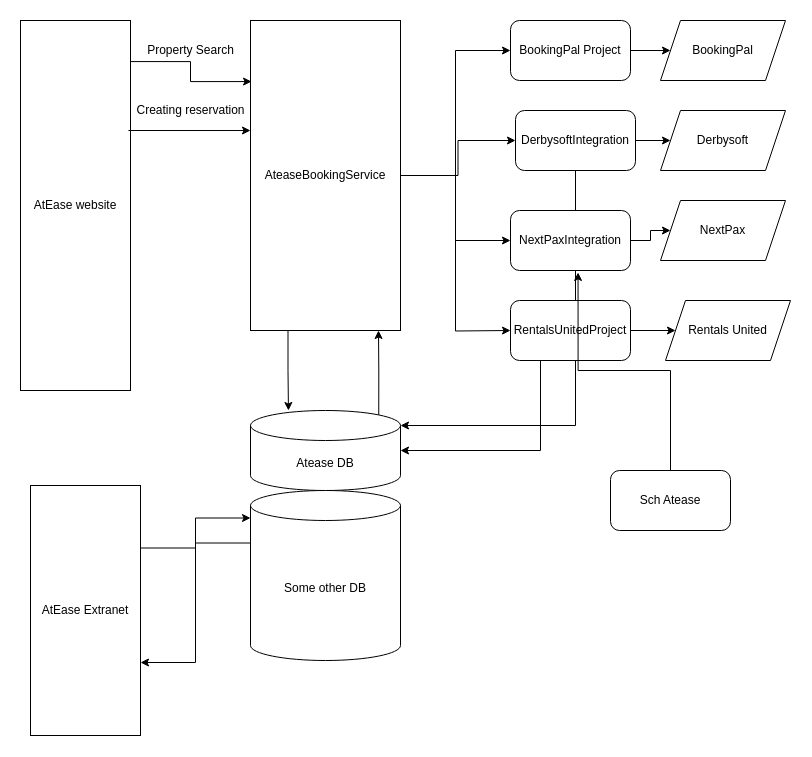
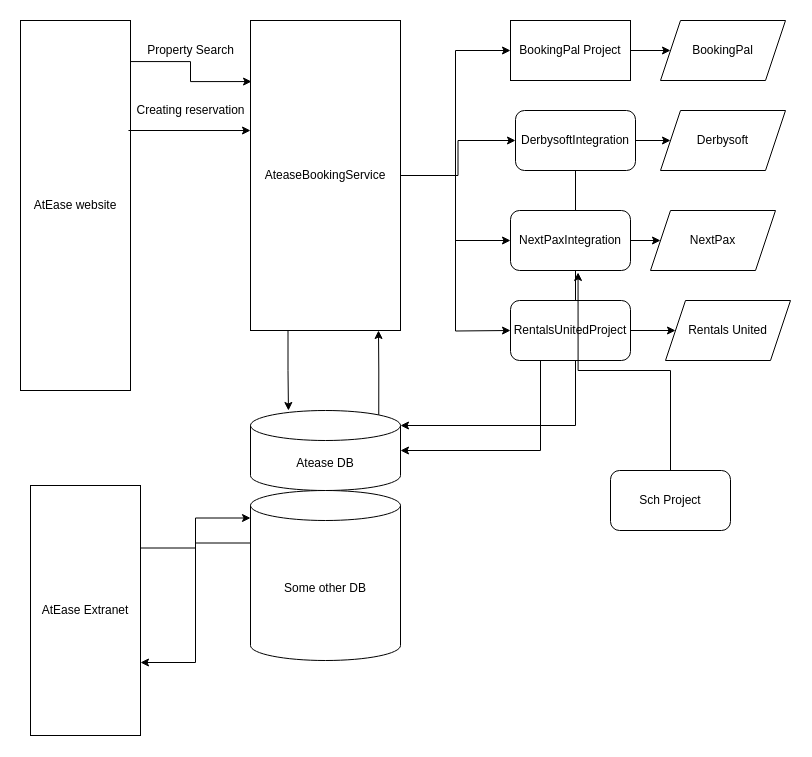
node "BookingPal Project": shape rounded rectangle -> rectangle
node "NextPax": moved (723, 231) -> (713, 241)
node "Sch Atease": label "Sch Atease" -> "Sch Project"
